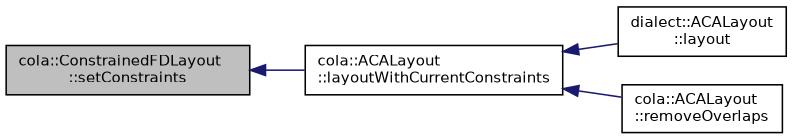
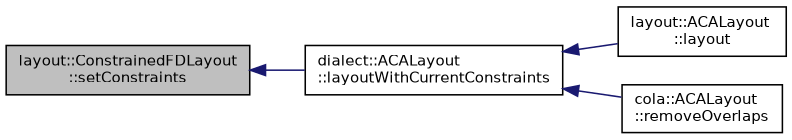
node "dialect::ACALayout ::layout": label "dialect::ACALayout ::layout" -> "layout::ACALayout ::layout"
node "cola::ConstrainedFDLayout ::setConstraints": label "cola::ConstrainedFDLayout ::setConstraints" -> "layout::ConstrainedFDLayout ::setConstraints"
node "cola::ACALayout ::layoutWithCurrentConstraints": label "cola::ACALayout ::layoutWithCurrentConstraints" -> "dialect::ACALayout ::layoutWithCurrentConstraints"
